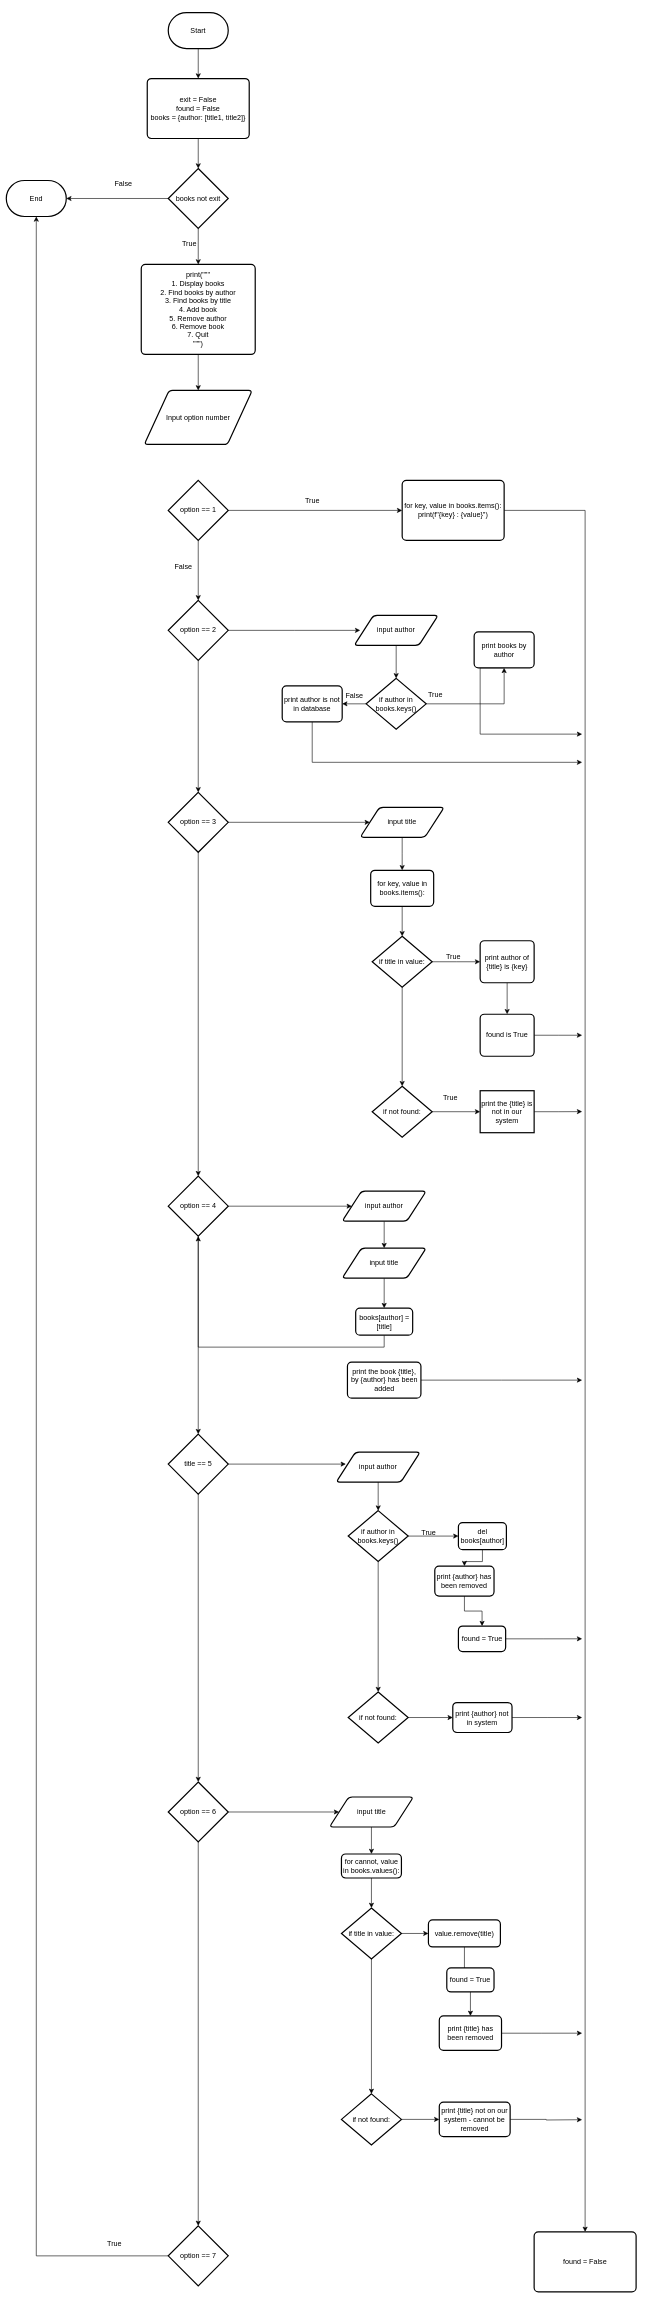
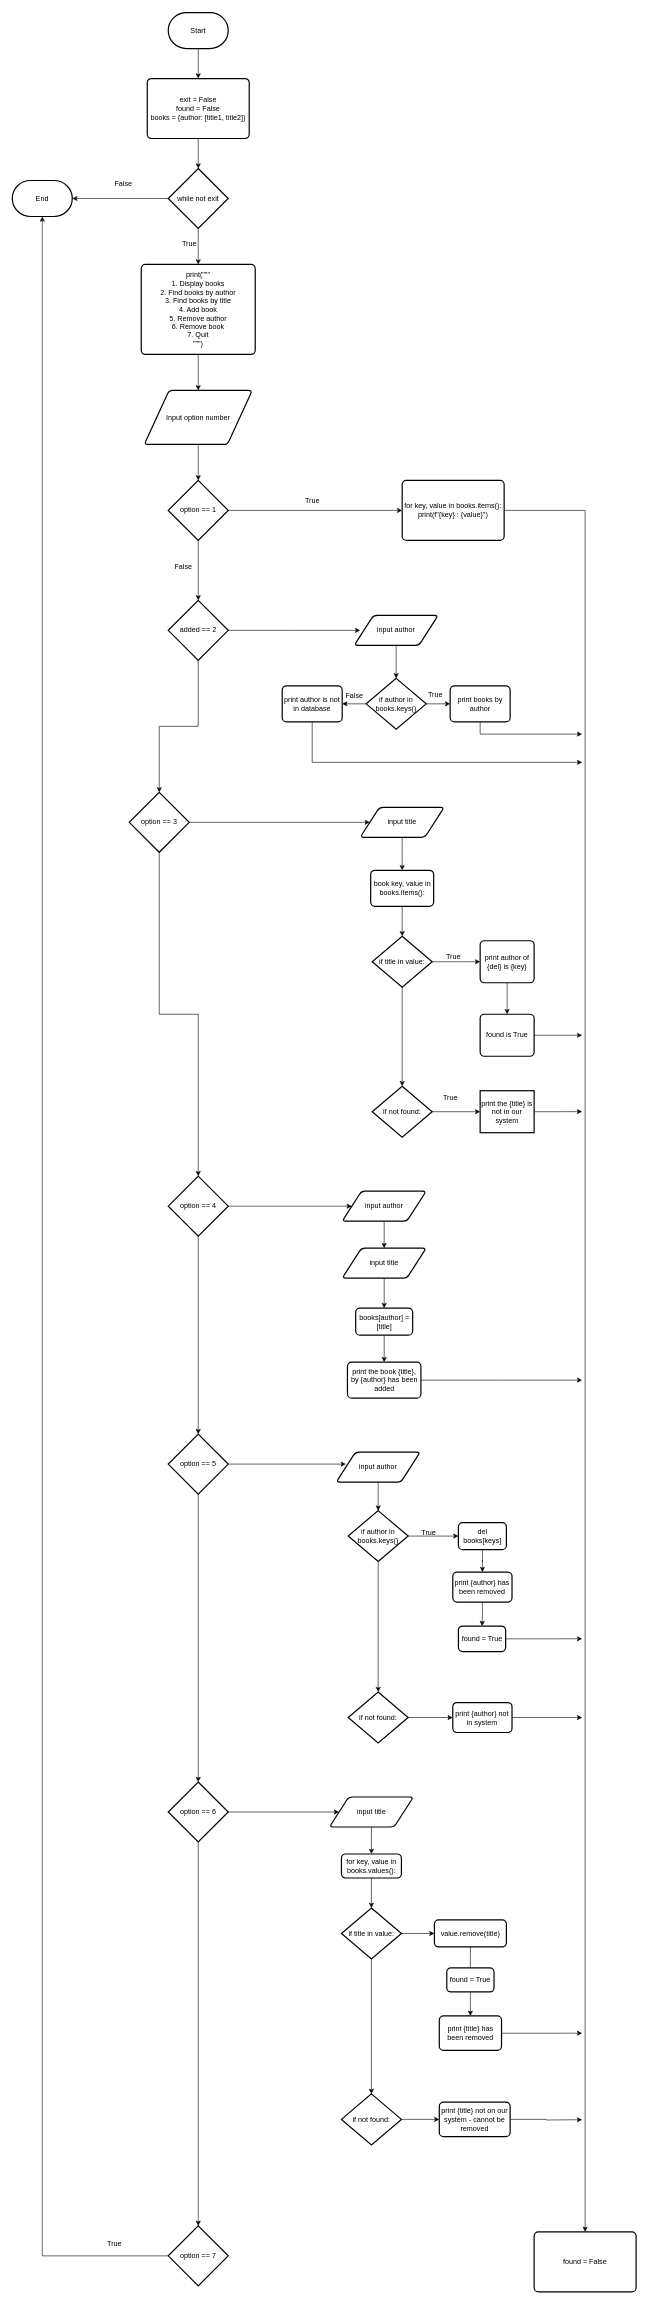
node "End": moved (36, 198) -> (42, 198)
node "books not exit": label "books not exit" -> "while not exit"
edge "Input option number" -> "option == 1": added
node "option == 2": label "option == 2" -> "added == 2"
node "print books by author": moved (504, 650) -> (480, 704)
node "option == 3": moved (198, 822) -> (159, 822)
node "for key, value in books.items():": label "for key, value in books.items():" -> "book key, value in books.items():"
node "print author of {title} is {key}": label "print author of {title} is {key}" -> "print author of {del} is {key}"
edge "books[author] = [title]" -> "option == 4": now "books[author] = [title]" -> "print the book {title}, by {author} has been added"
node "title == 5": label "title == 5" -> "option == 5"
node "del books[author]": label "del books[author]" -> "del books[keys]"
node "print {author} has been removed": moved (465, 1581) -> (483, 1587)
node "for cannot, value in books.values():": label "for cannot, value in books.values():" -> "for key, value in books.values():"
node "value.remove(title)": moved (465, 1934) -> (471, 1934)
